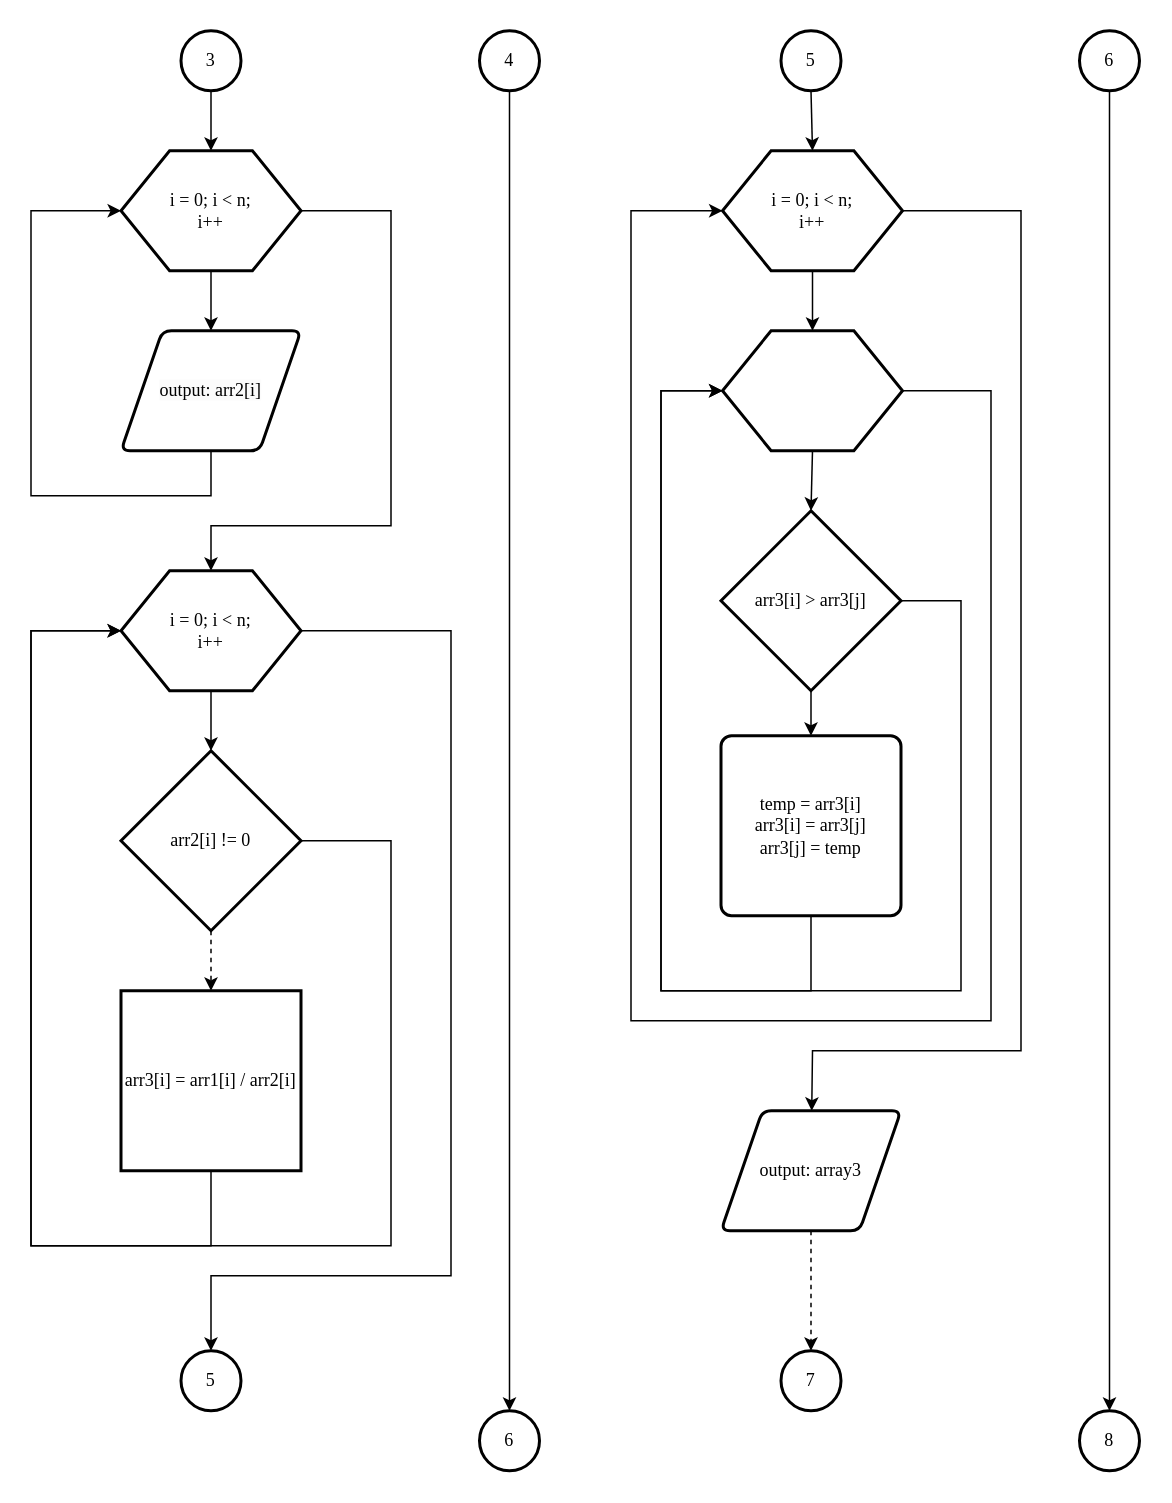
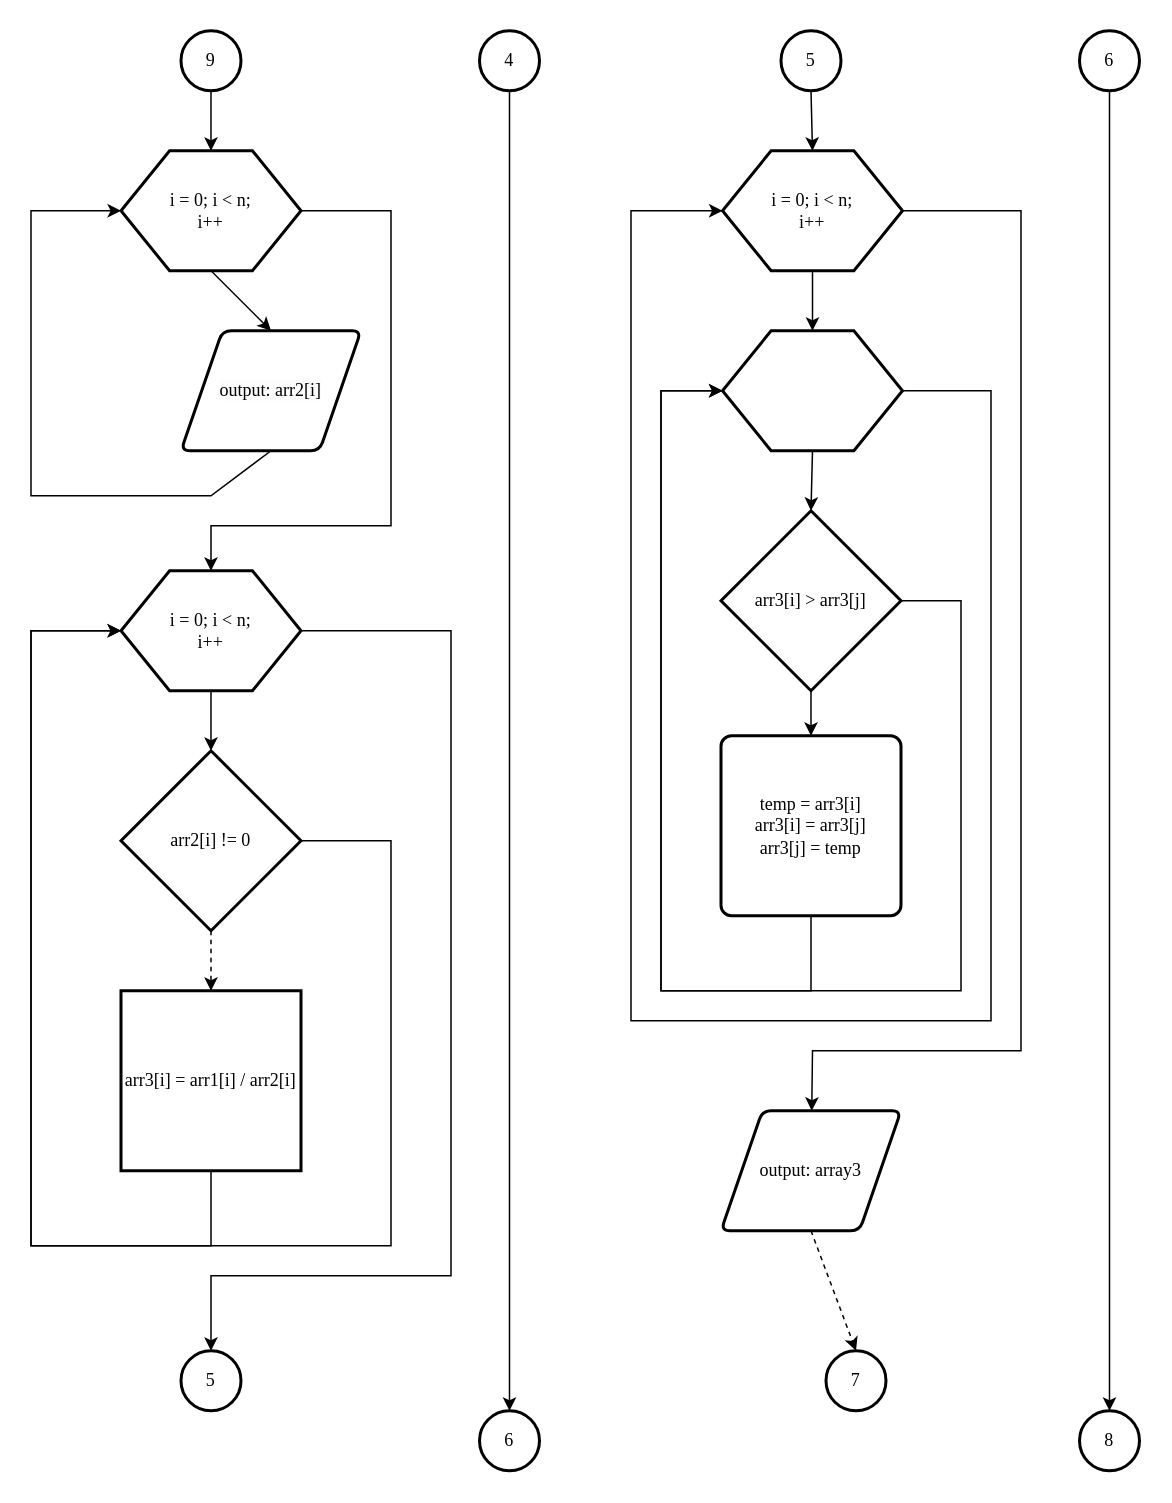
node "3": label "3" -> "9"
node "output: arr2[i]": moved (211, 391) -> (271, 391)
node "7": moved (811, 1381) -> (856, 1381)
